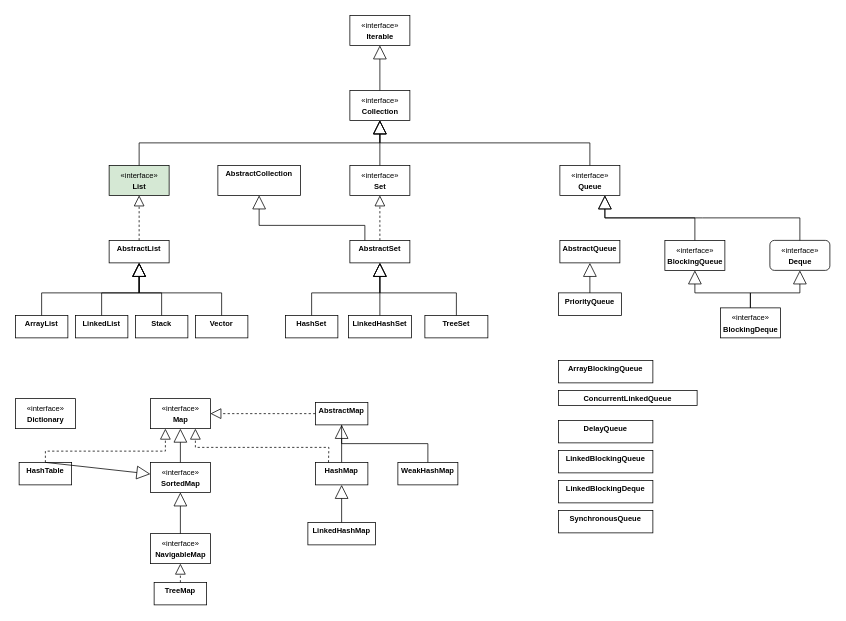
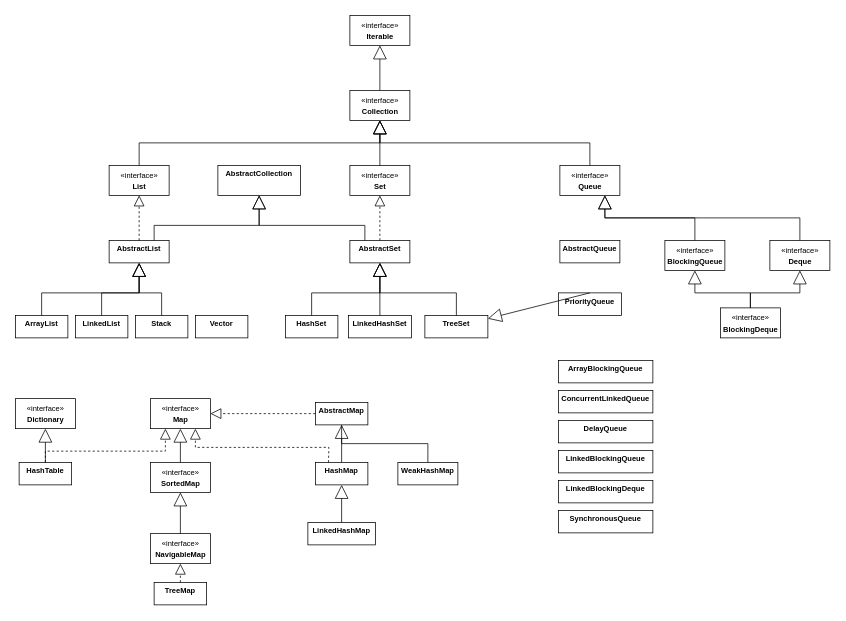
node "«interface» List": fillcolor #d5e8d4 -> #ffffff
edge "AbstractList" -> "AbstractCollection": added
node "«interface» Deque": shape rounded rectangle -> rectangle
edge "PriorityQueue" -> "AbstractQueue": now "PriorityQueue" -> "TreeSet"
edge "Vector" -> "AbstractList": removed
node "ConcurrentLinkedQueue": size 139x15 -> 95x23
edge "HashTable" -> "«interface» SortedMap": now "HashTable" -> "«interface» Dictionary"
